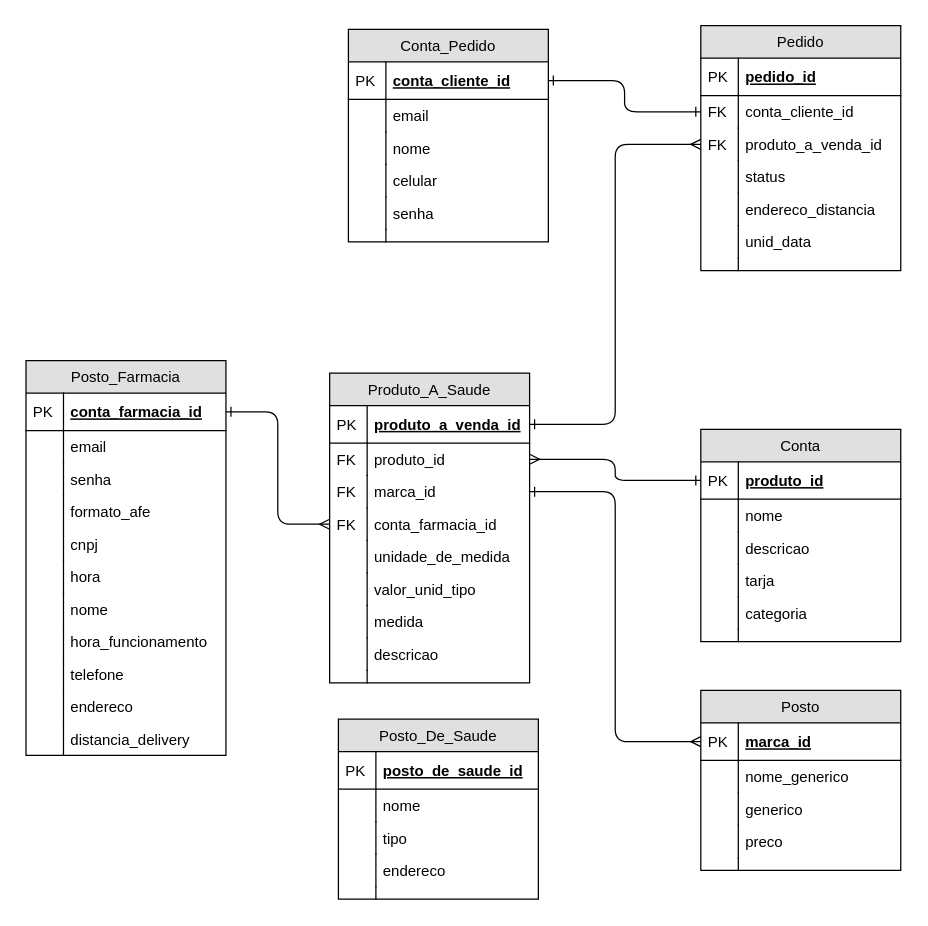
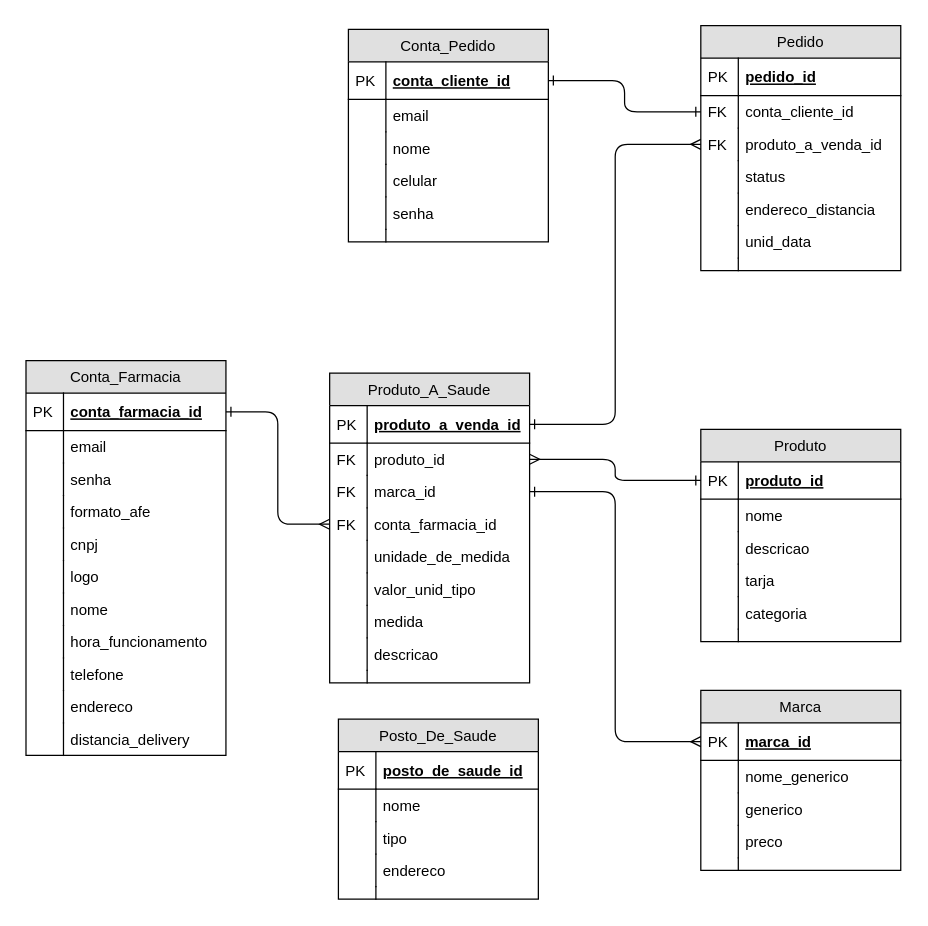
node "Posto_Farmacia": label "Posto_Farmacia" -> "Conta_Farmacia"
node "Conta": label "Conta" -> "Produto"
node "hora": label "hora" -> "logo"
node "Posto": label "Posto" -> "Marca"
